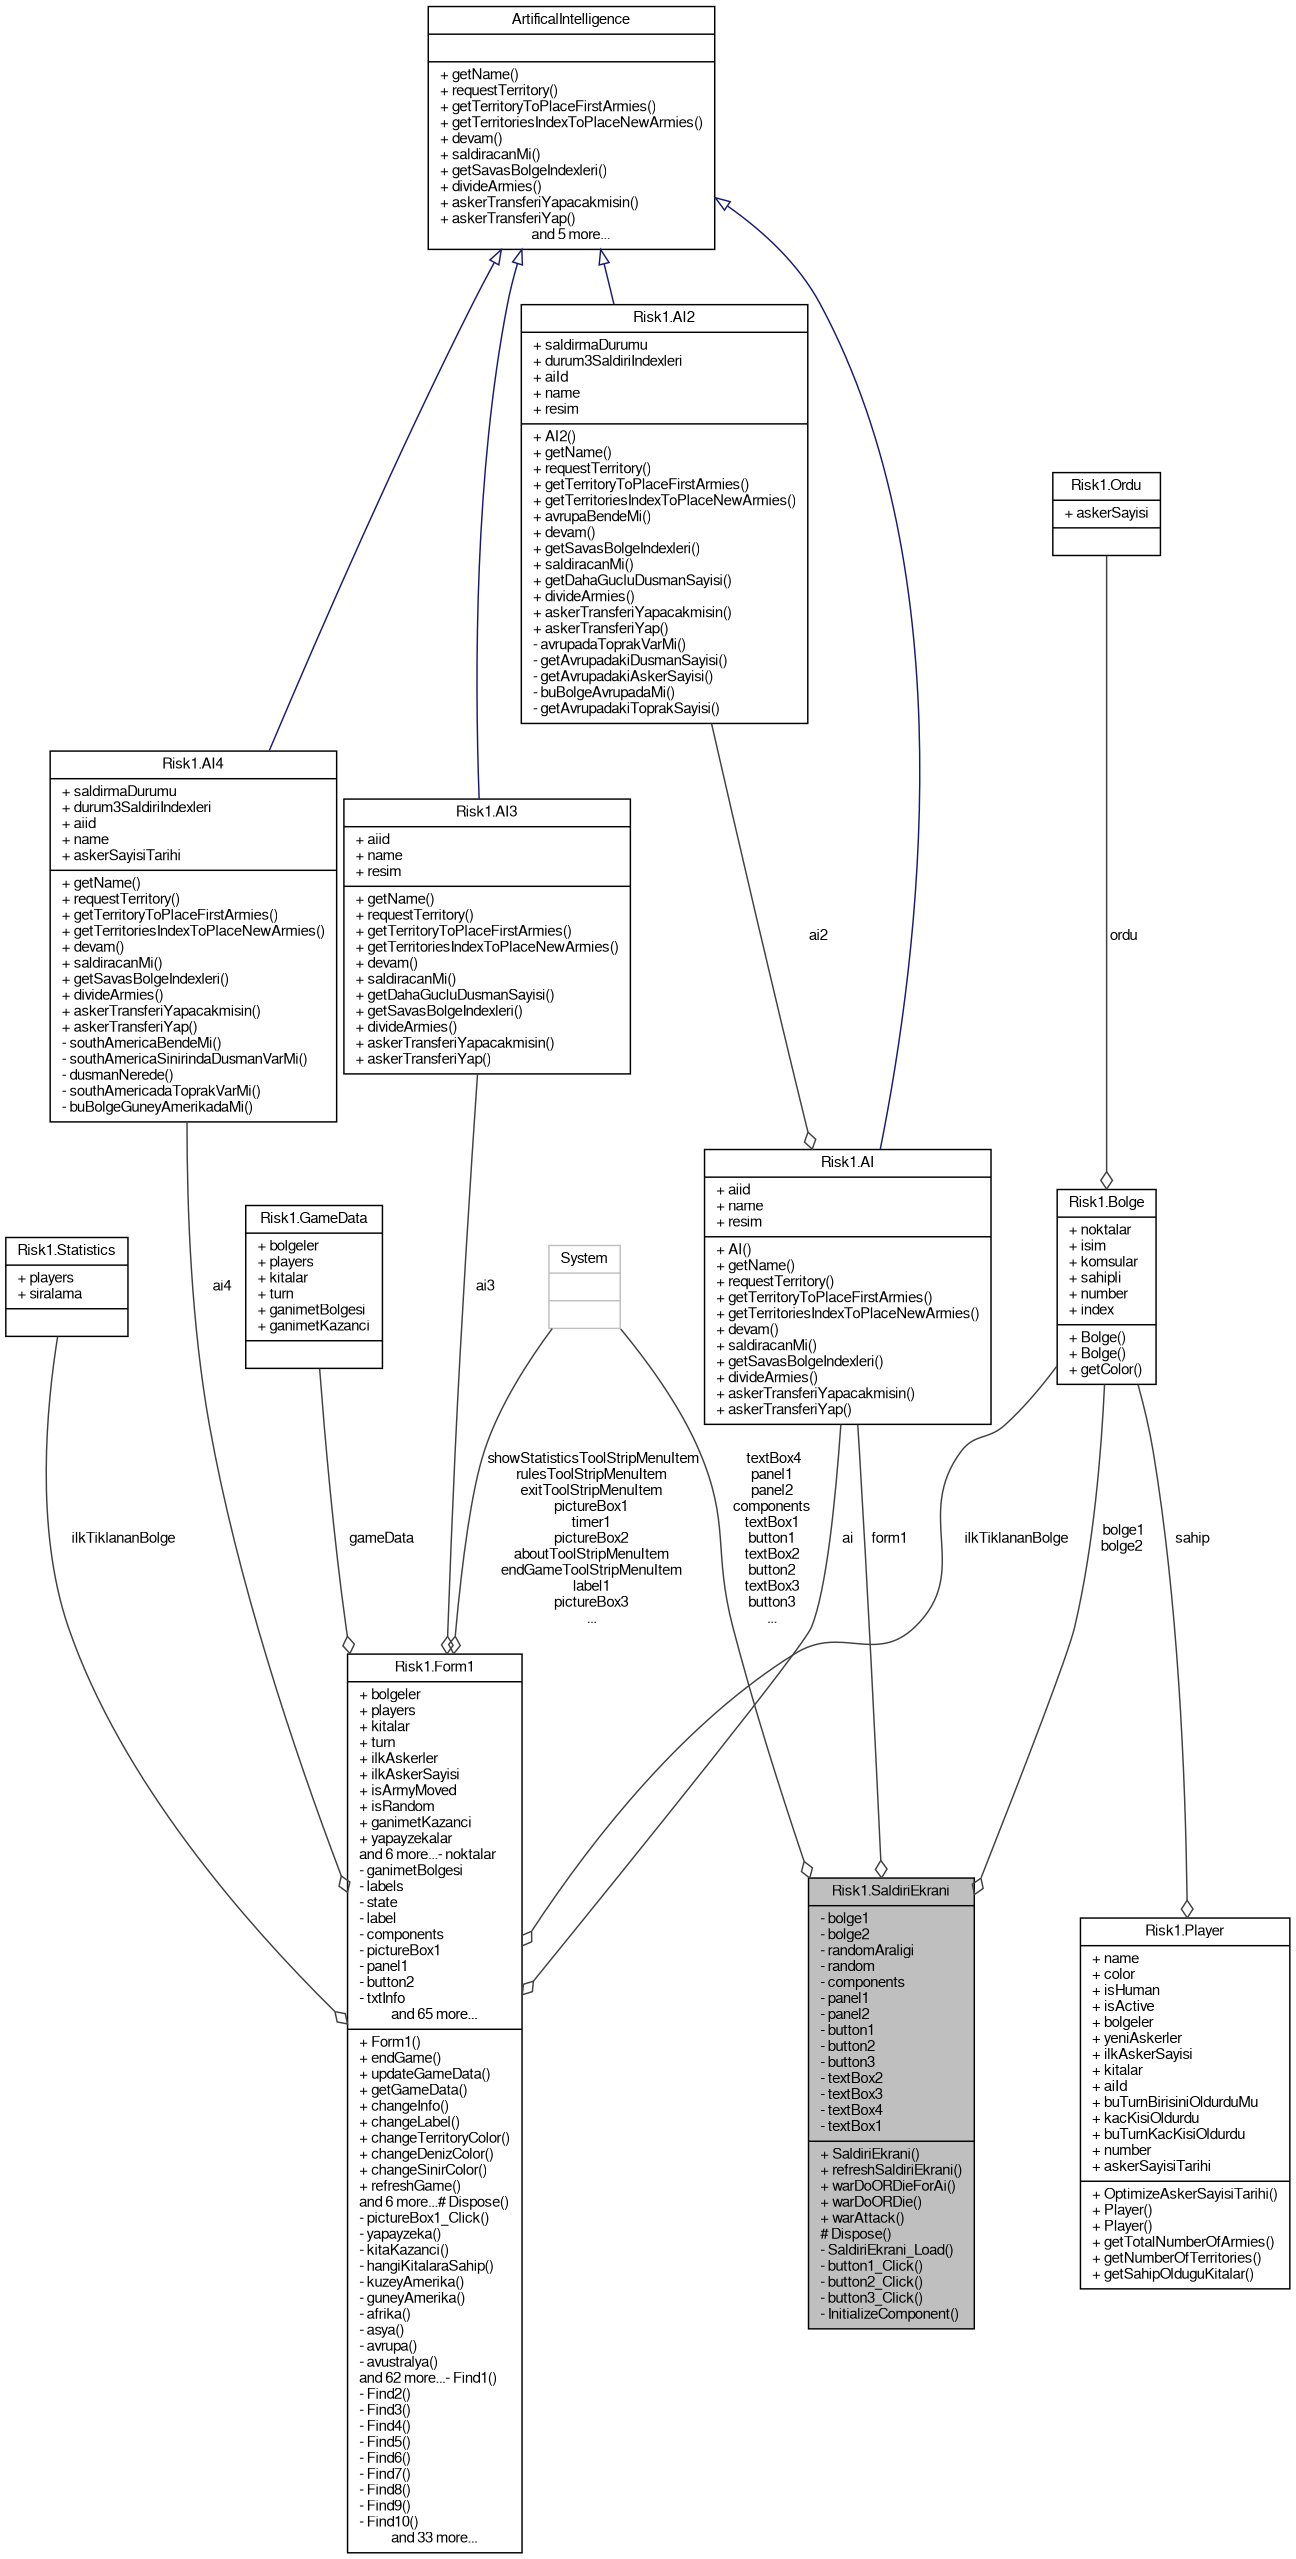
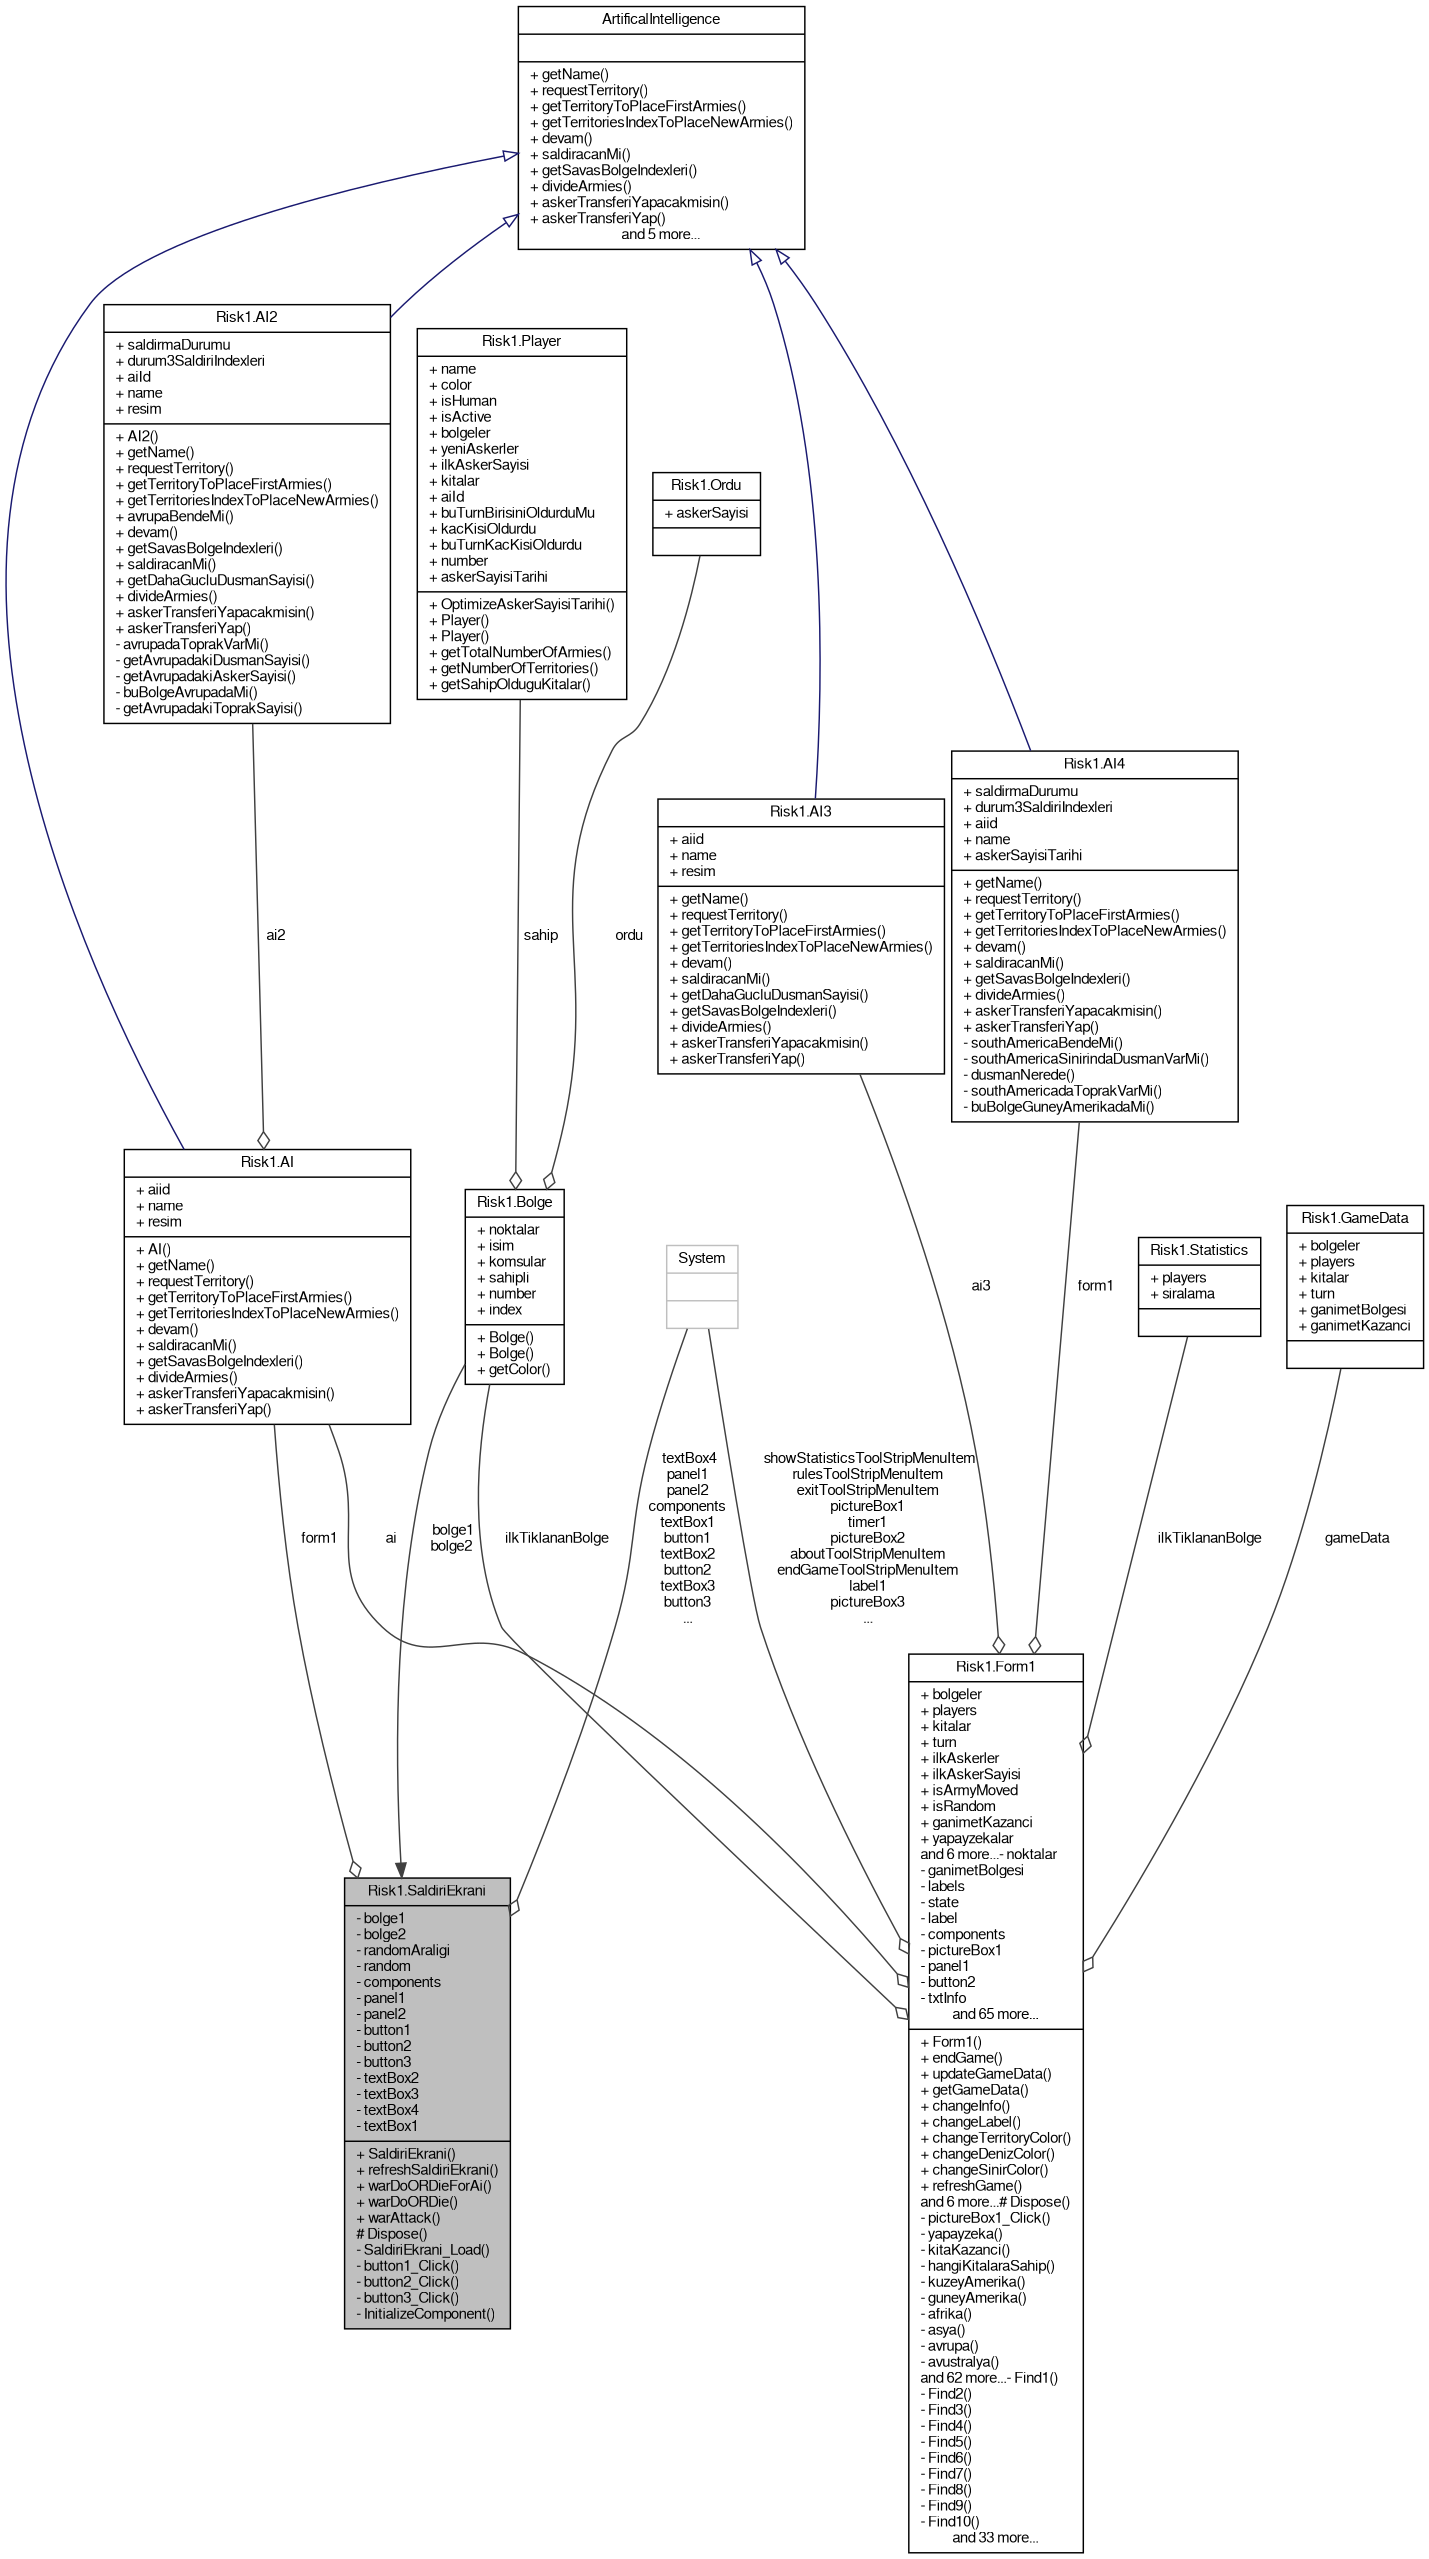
edge "Risk1.AI4" -> "Risk1.Form1": label " ai4" -> " form1"
edge "Risk1.Bolge" -> "Risk1.SaldiriEkrani": arrowhead odiamond -> normal
edge "Risk1.Bolge" -> "Risk1.Player": reversed
